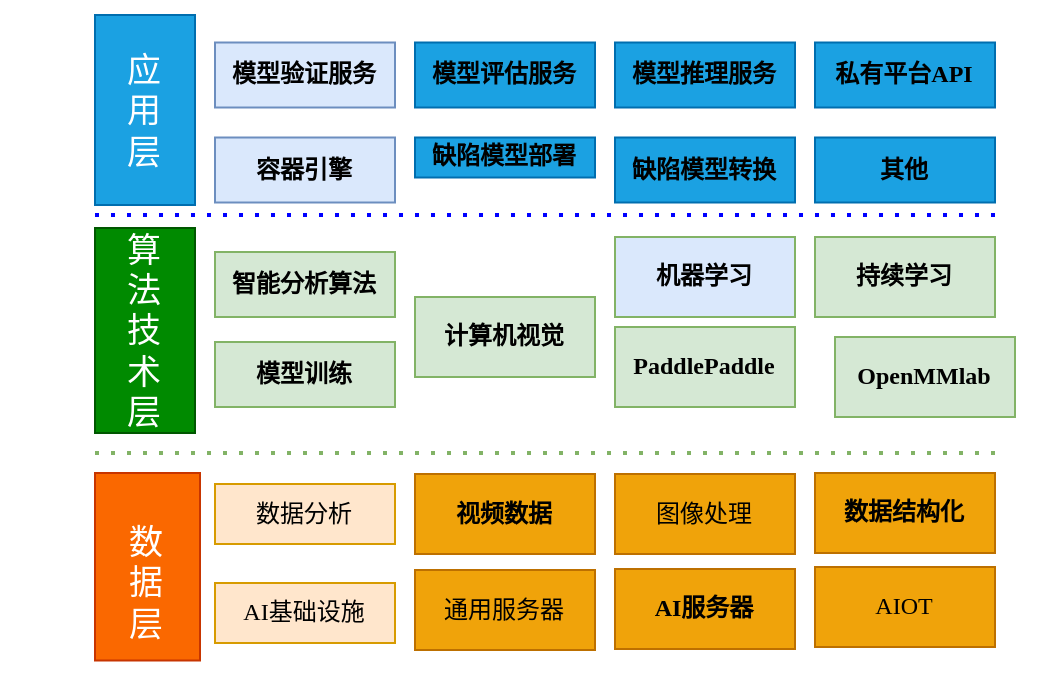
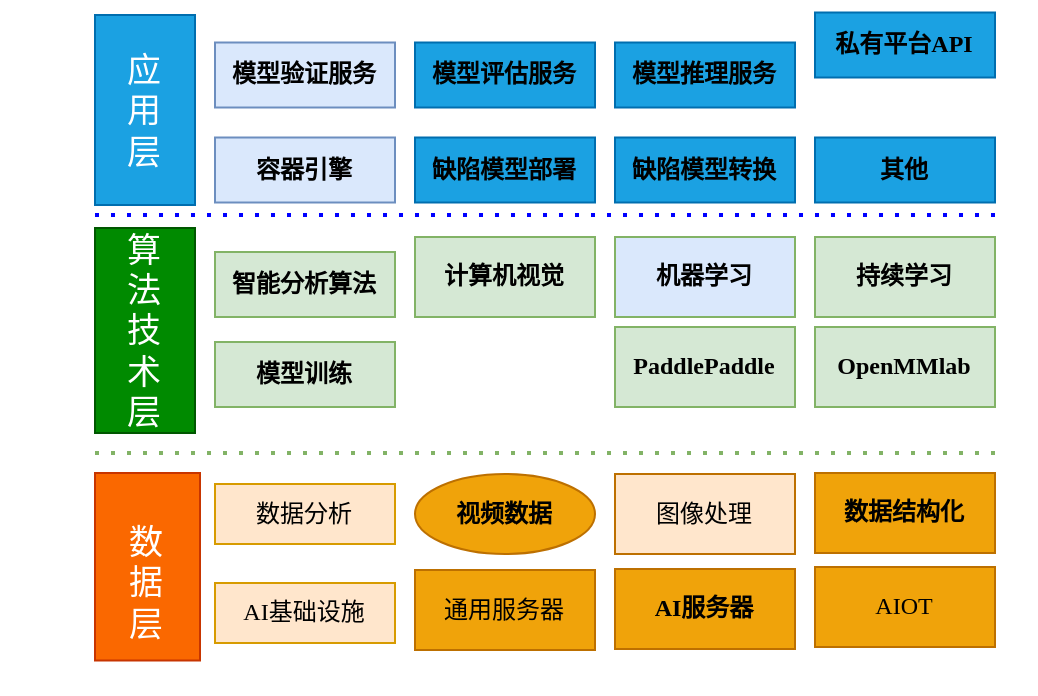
node "私有平台API": moved (905, 75) -> (905, 45)
node "缺陷模型部署": size 180x40 -> 180x65
node "计算机视觉": moved (505, 337) -> (505, 277)
node "OpenMMlab": moved (925, 377) -> (905, 367)
node "视频数据": shape rectangle -> ellipse
node "图像处理": fillcolor #f0a30a -> #ffe6cc
